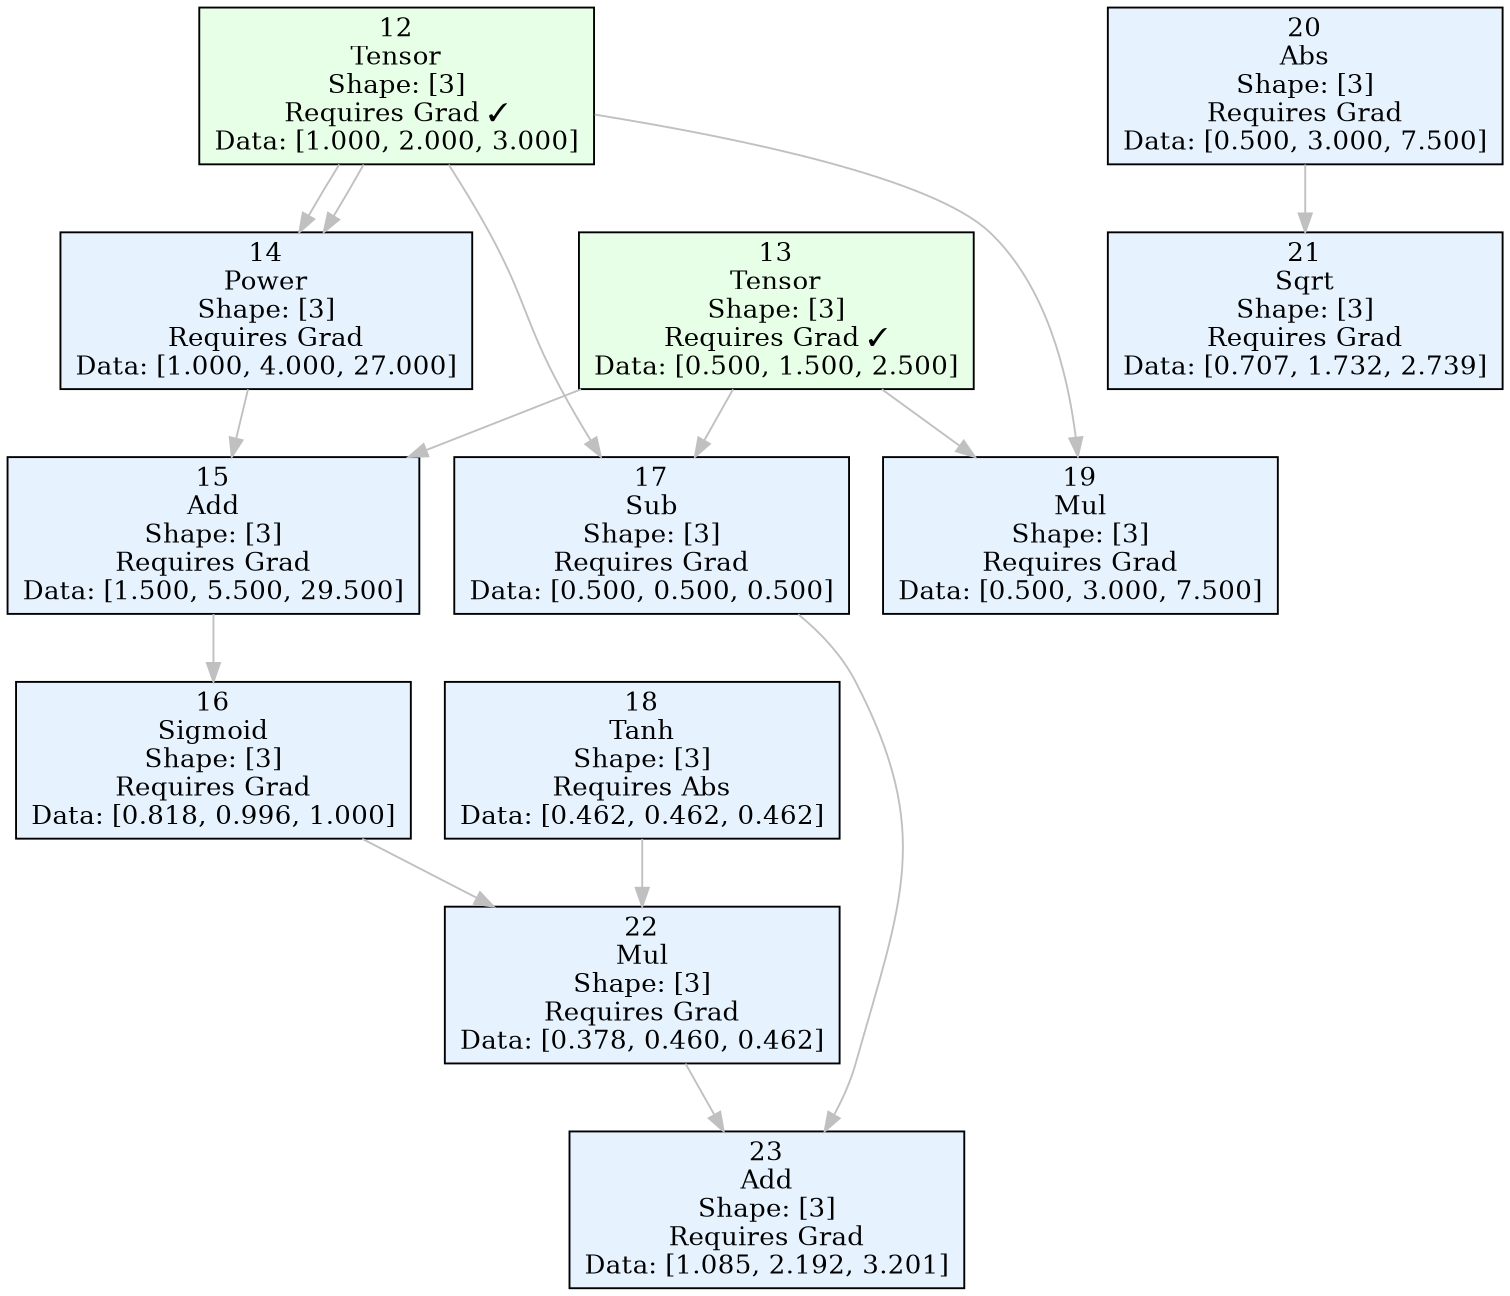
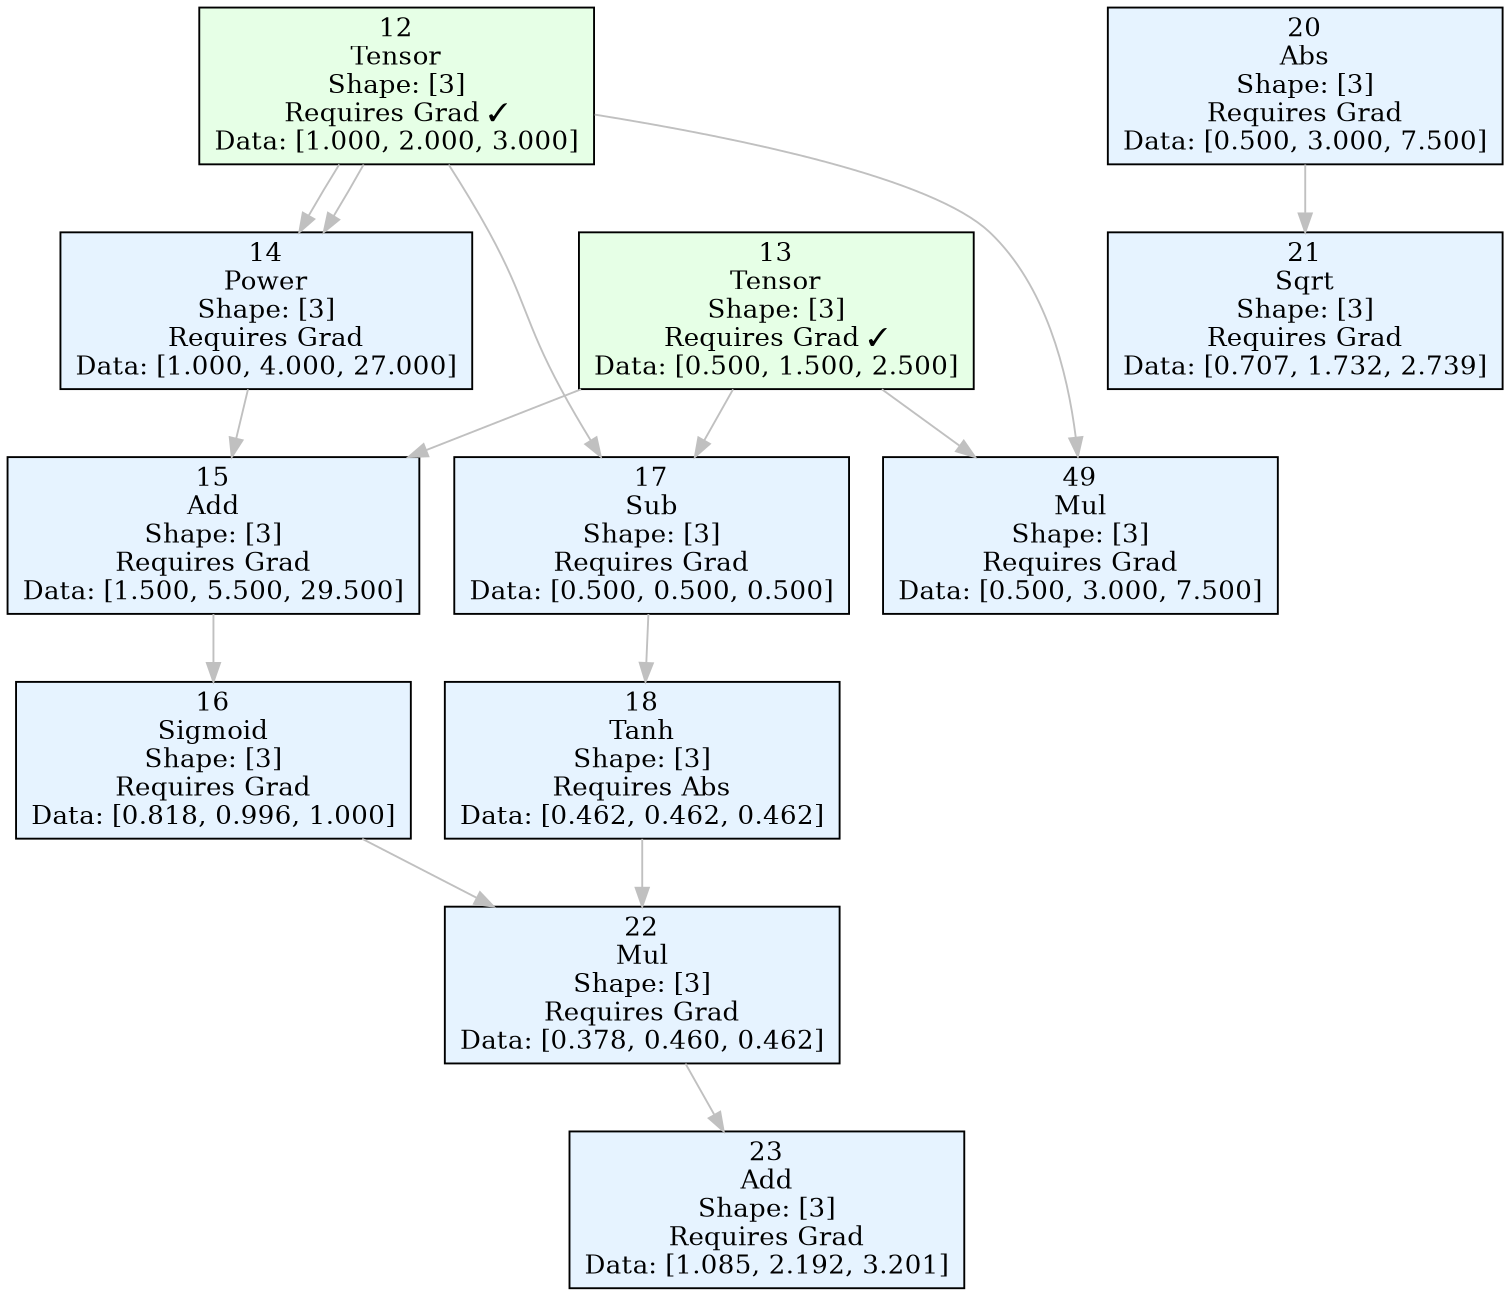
node "19 Mul Shape: [3] Requires Grad Data: [0.500, 3.000, 7.500]": label "19 Mul Shape: [3] Requires Grad Data: [0.500, 3.000, 7.500]" -> "49 Mul Shape: [3] Requires Grad Data: [0.500, 3.000, 7.500]"
edge "17 Sub Shape: [3] Requires Grad Data: [0.500, 0.500, 0.500]" -> "23 Add Shape: [3] Requires Grad Data: [1.085, 2.192, 3.201]": now "17 Sub Shape: [3] Requires Grad Data: [0.500, 0.500, 0.500]" -> "18 Tanh Shape: [3] Requires Abs Data: [0.462, 0.462, 0.462]"
